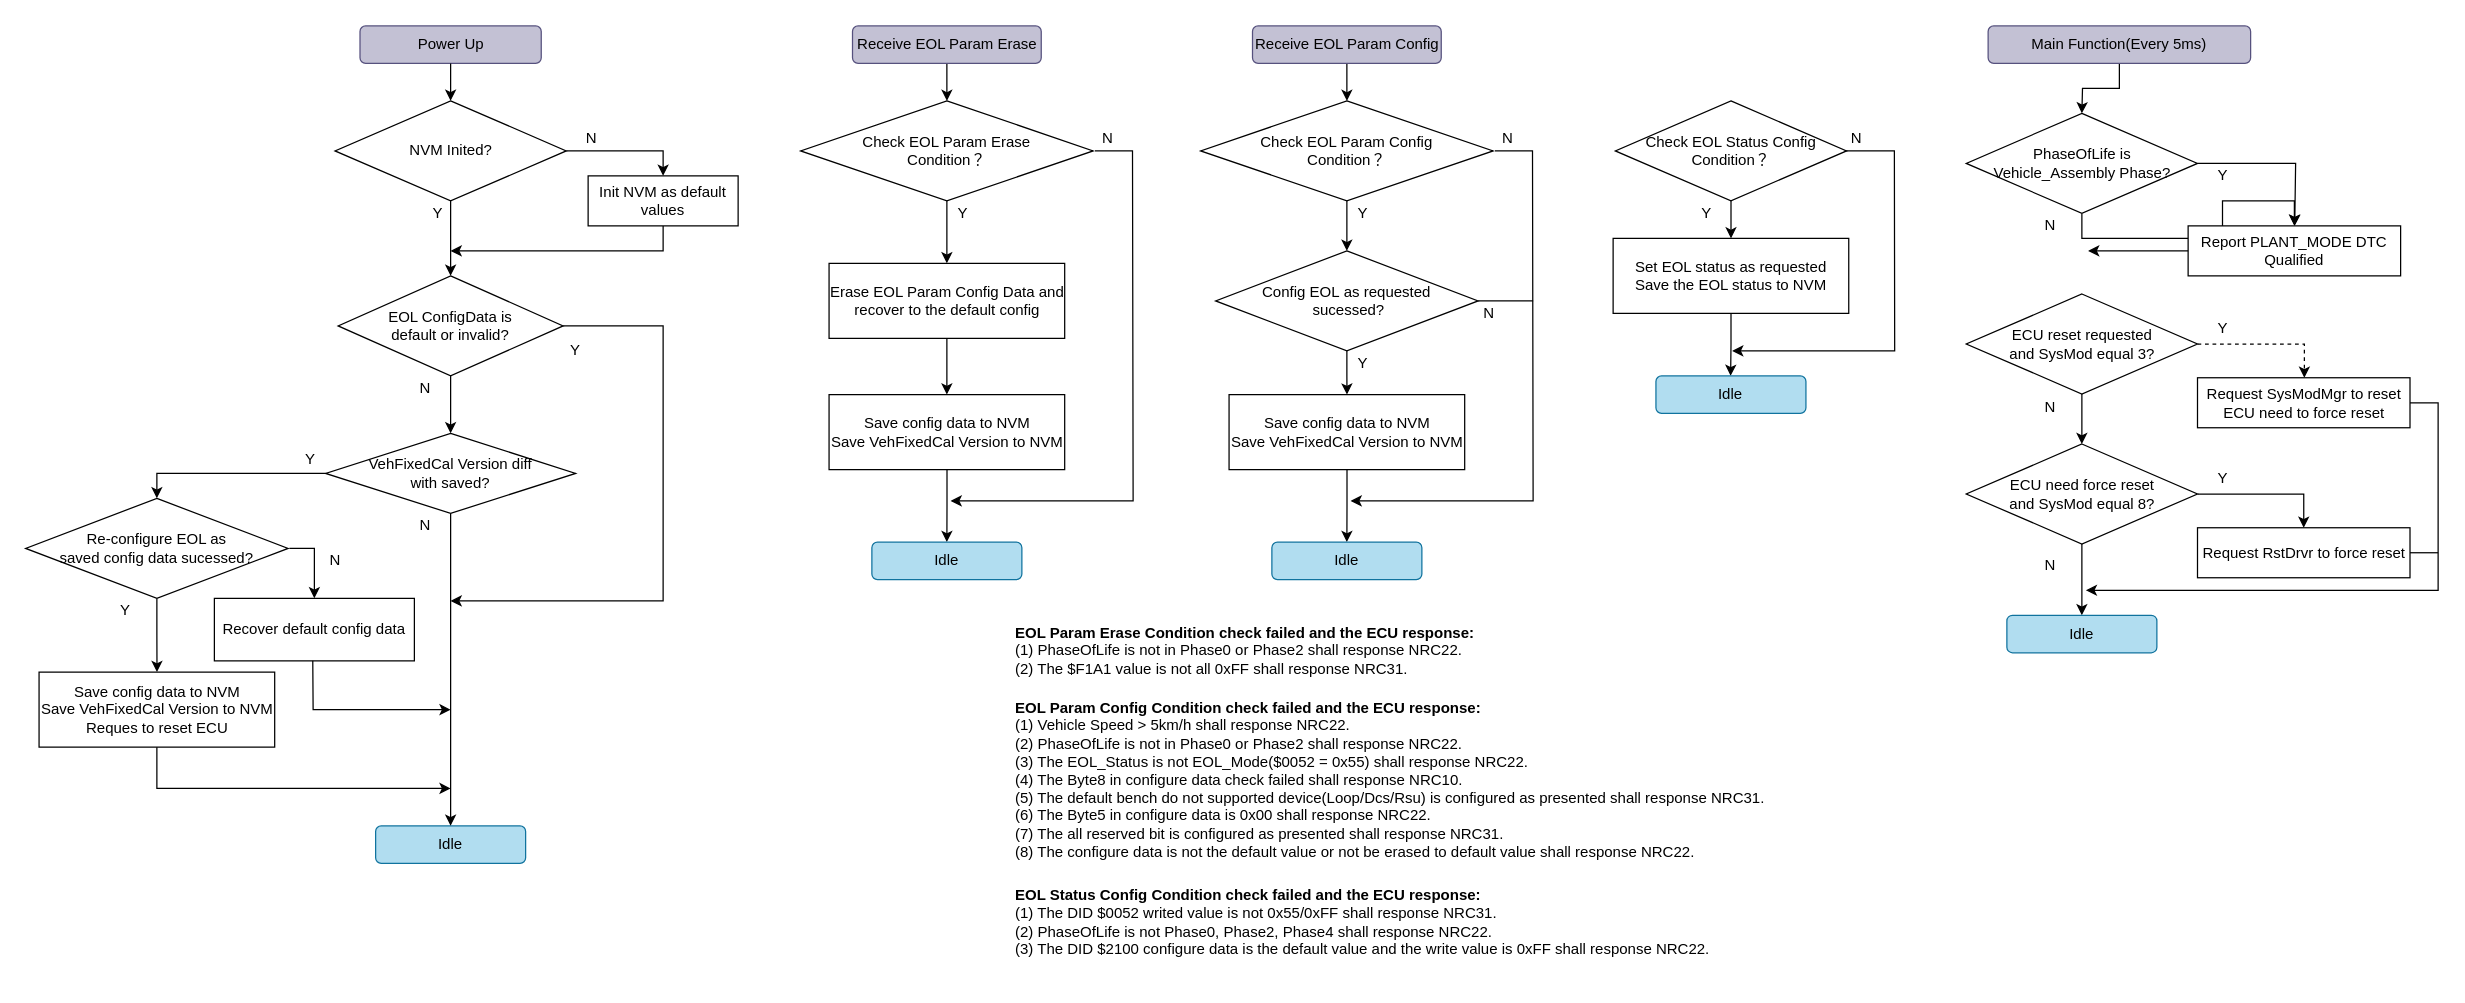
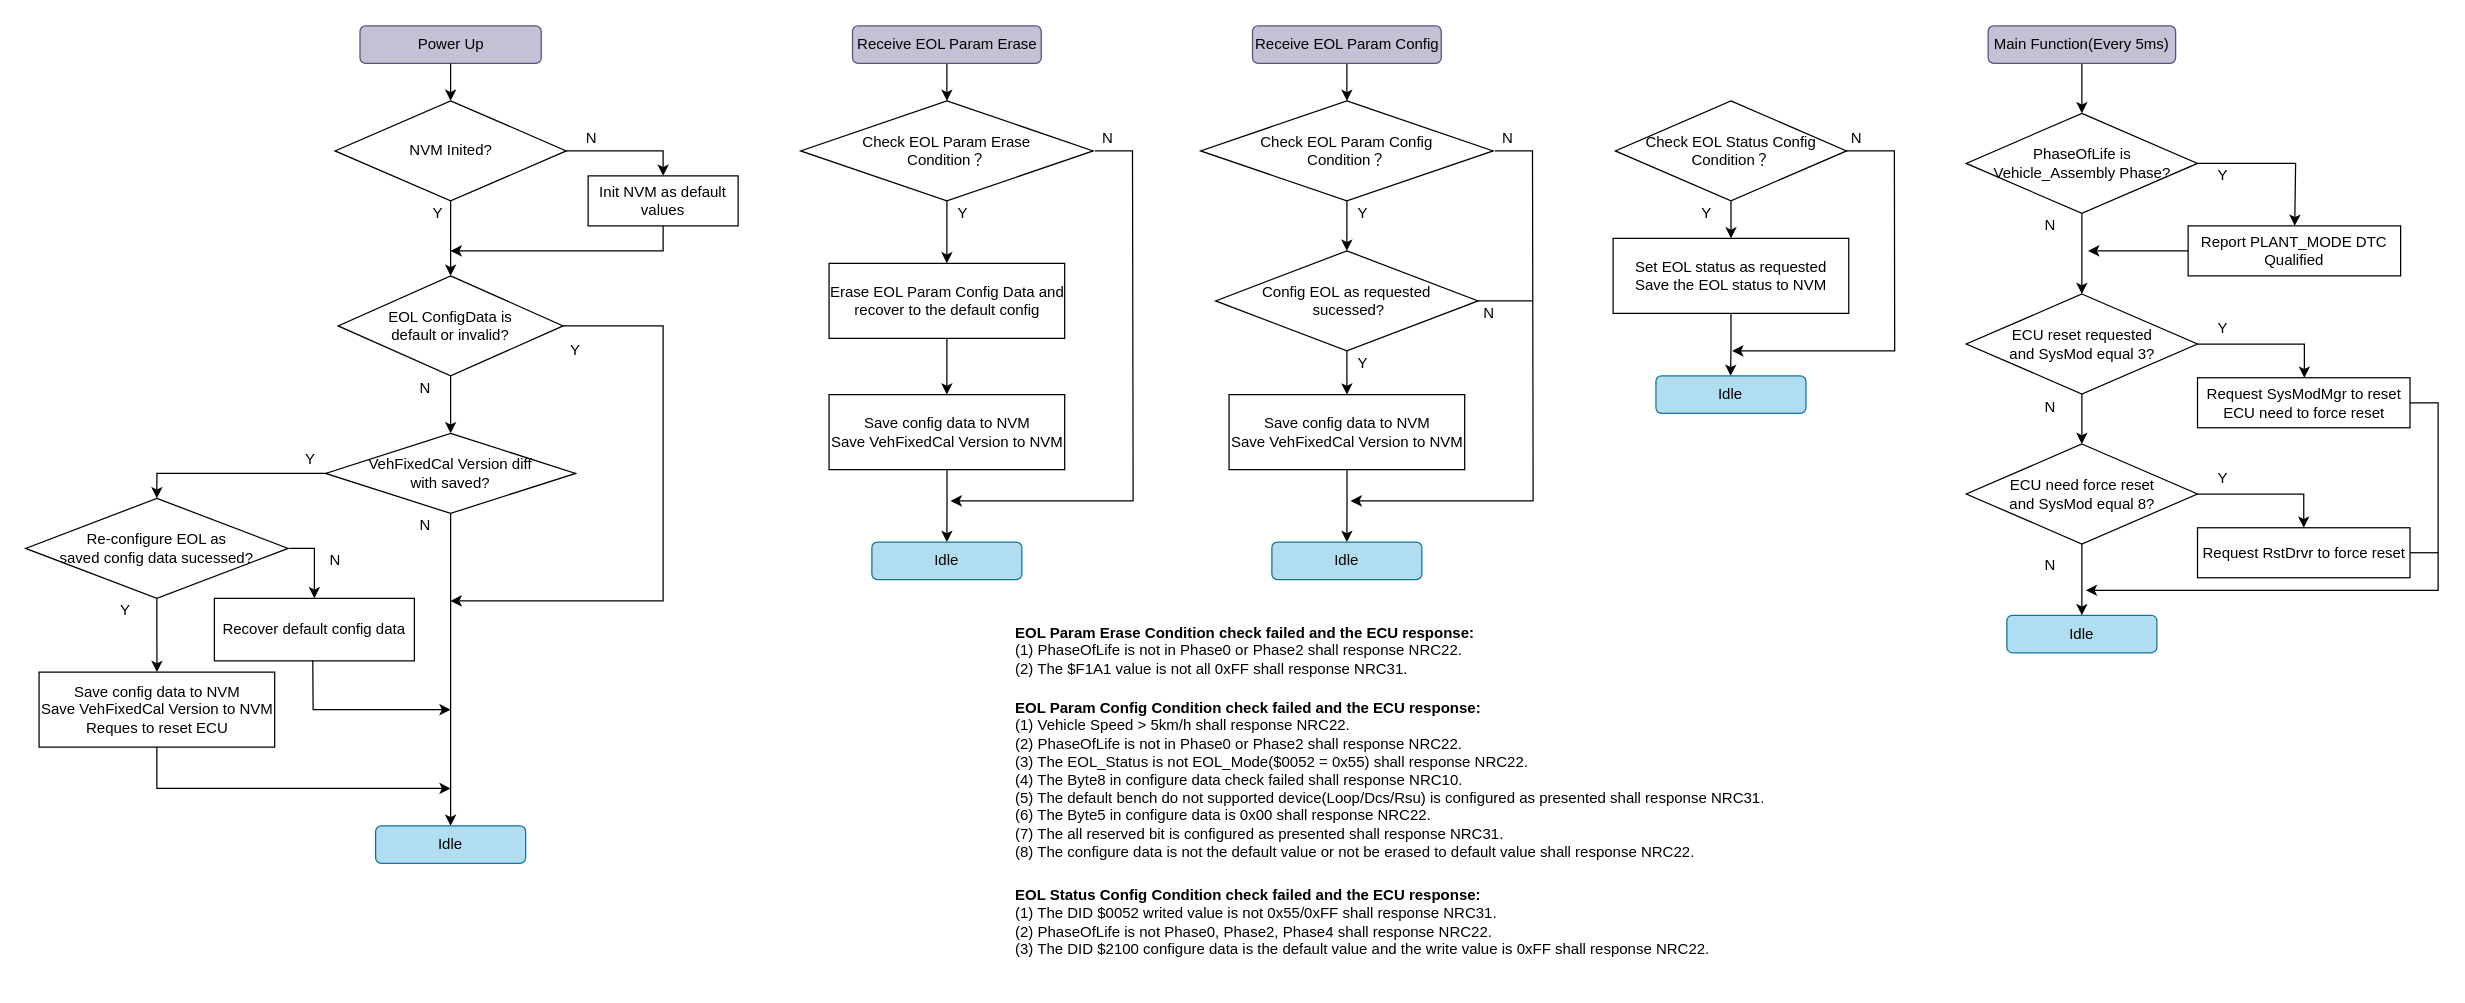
node "Main Function(Every 5ms)": size 263x38 -> 188x38
edge "PhaseOfLife is Vehicle_Assembly Phase?" -> "Report PLANT_MODE DTC Qualified": now "PhaseOfLife is Vehicle_Assembly Phase?" -> "ECU reset requested and SysMod equal 3?"
edge "ECU reset requested and SysMod equal 3?" -> "Request SysModMgr to reset ECU need to force reset": style dashed -> solid
